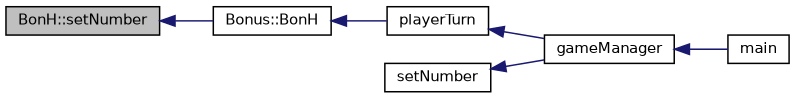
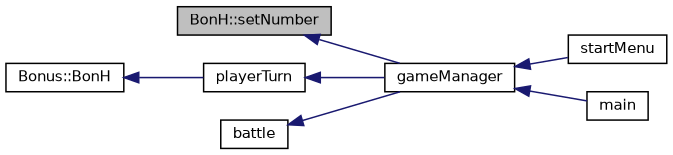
edge "Bonus::BonH" -> "BonH::setNumber": now "gameManager" -> "BonH::setNumber"
node "startMenu": added
node "setNumber": label "setNumber" -> "battle"
